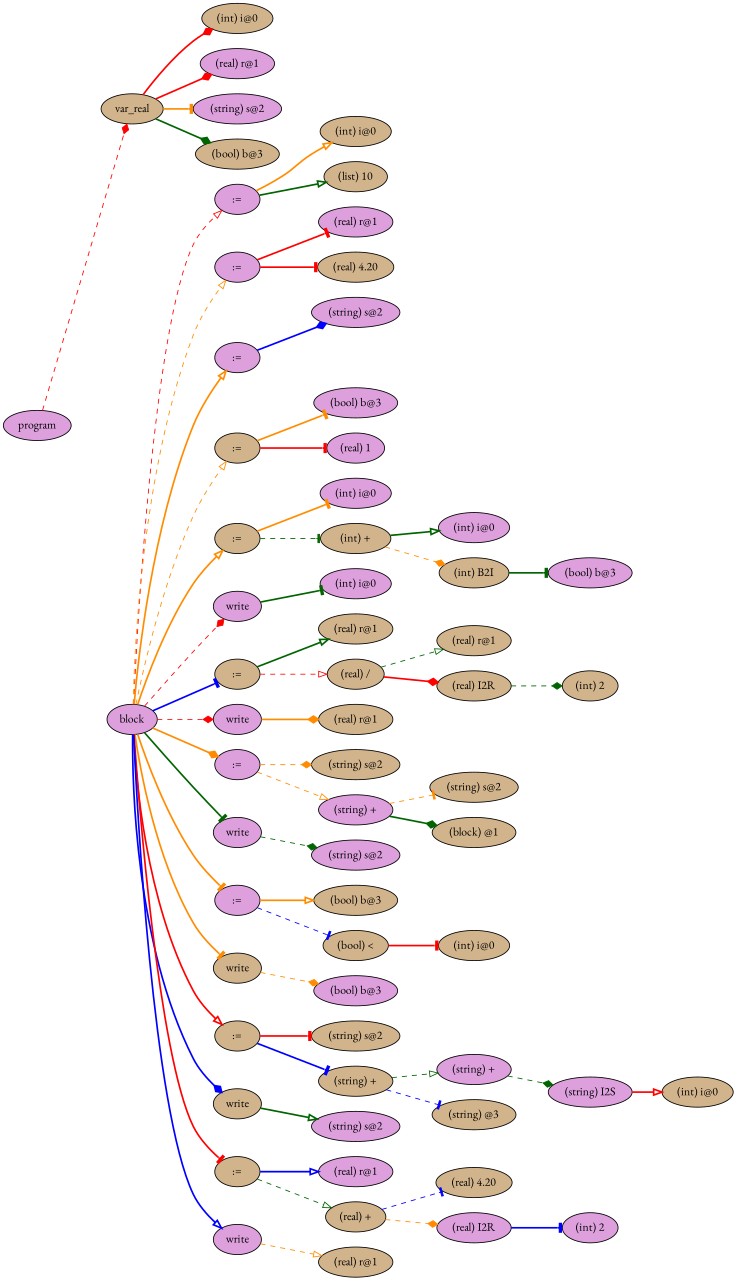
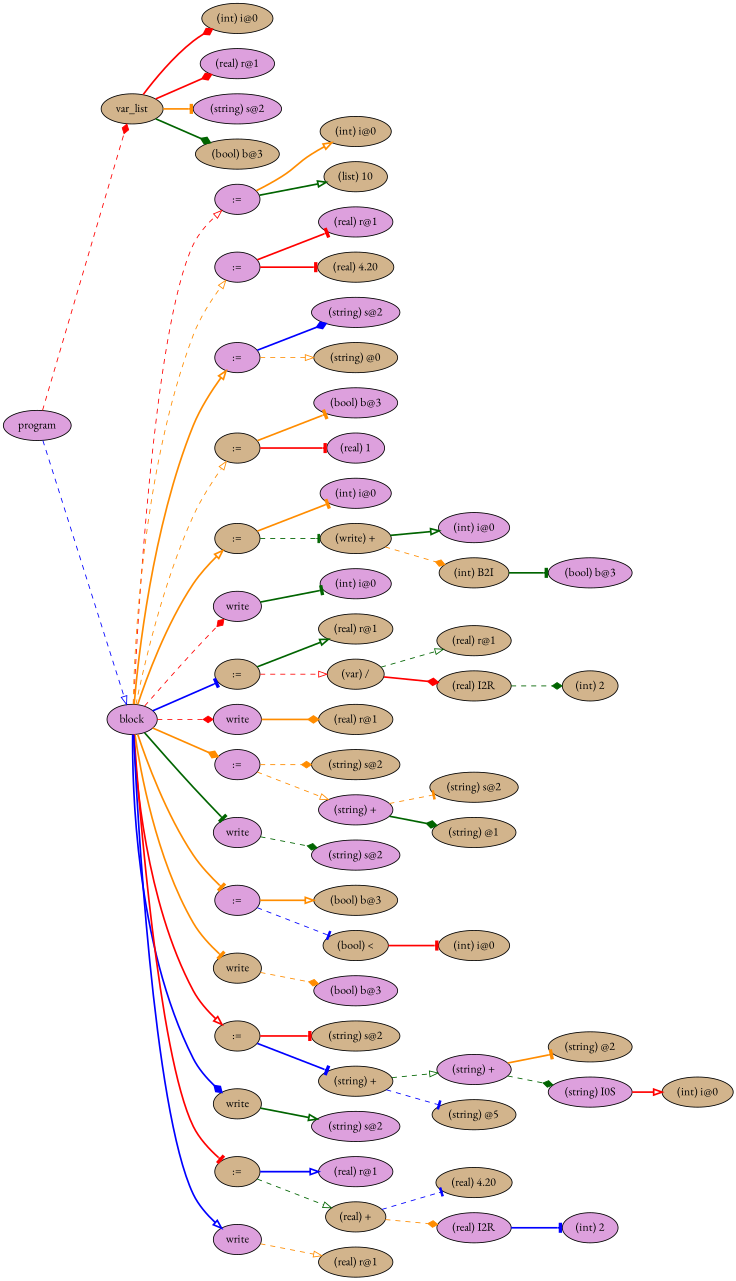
node "var_real": label "var_real" -> "var_list"
node "(string) @0": added
node "(int) +": label "(int) +" -> "(write) +"
edge "program" -> "block": added
node "(real) /": label "(real) /" -> "(var) /"
node "(block) @1": label "(block) @1" -> "(string) @1"
node "(string) @2": added
node "(string) I2S": label "(string) I2S" -> "(string) I0S"
node "(string) @3": label "(string) @3" -> "(string) @5"
